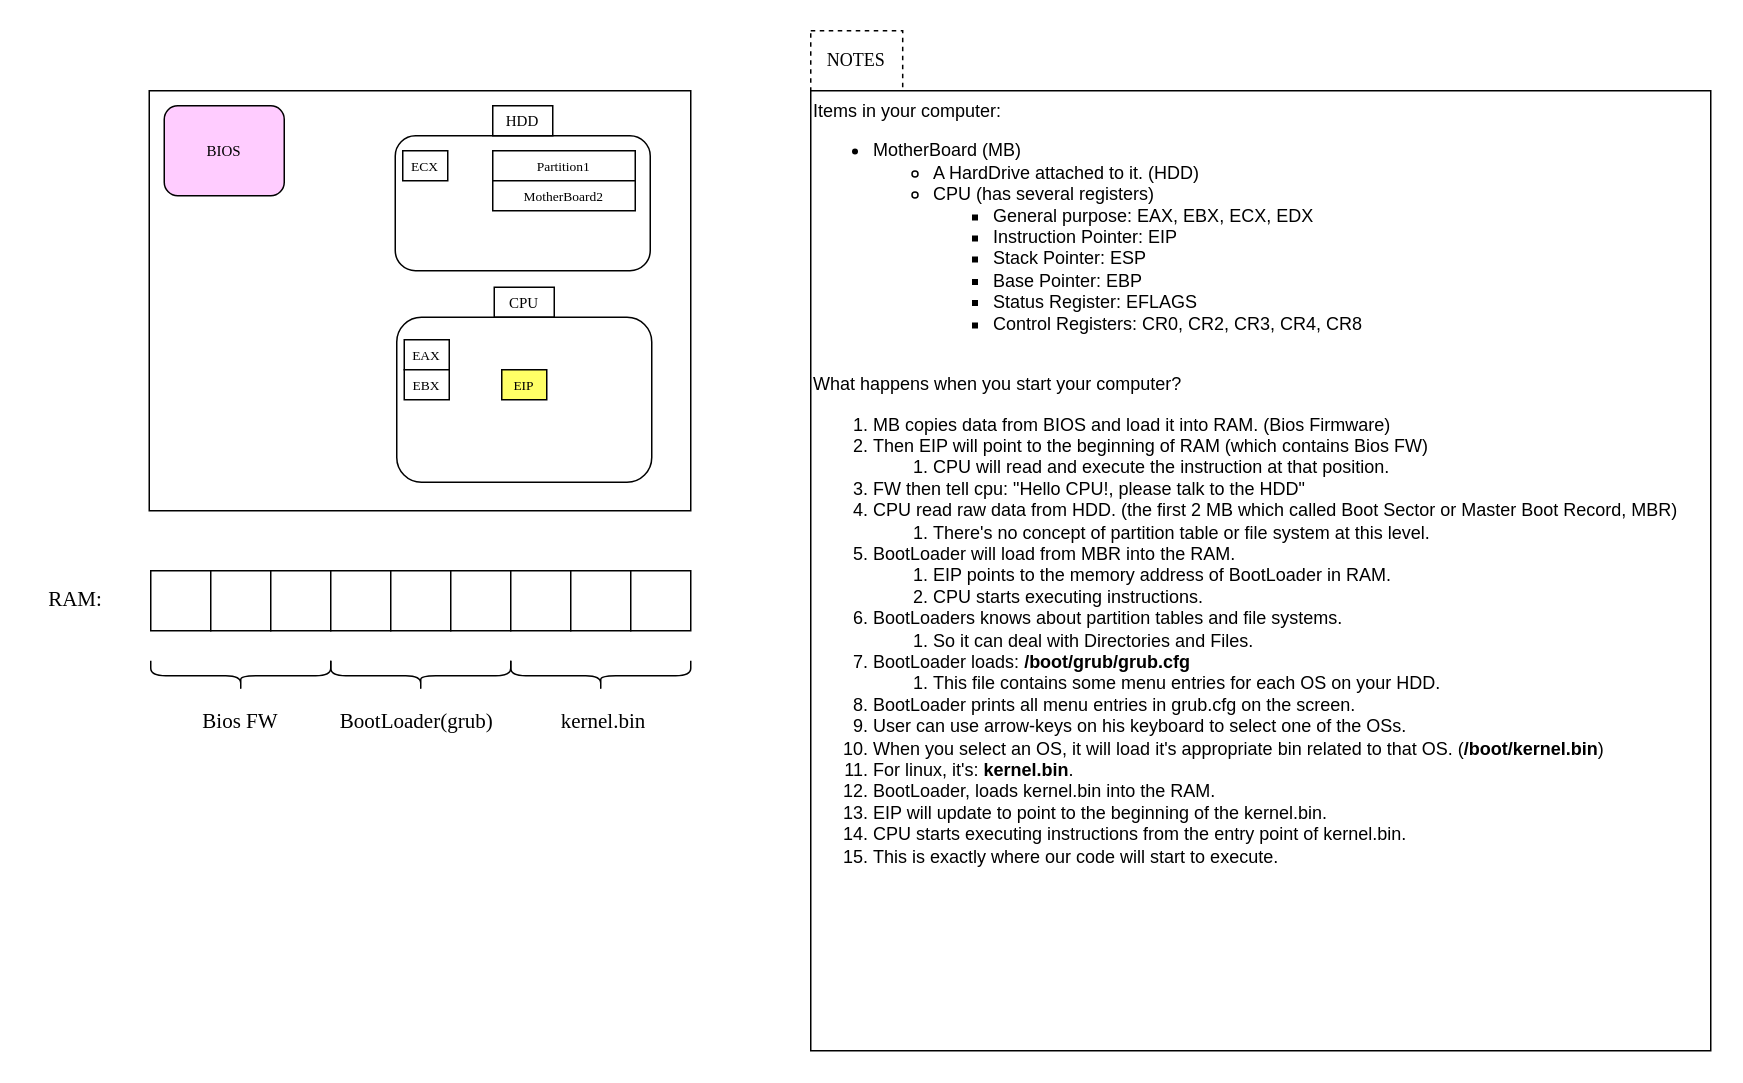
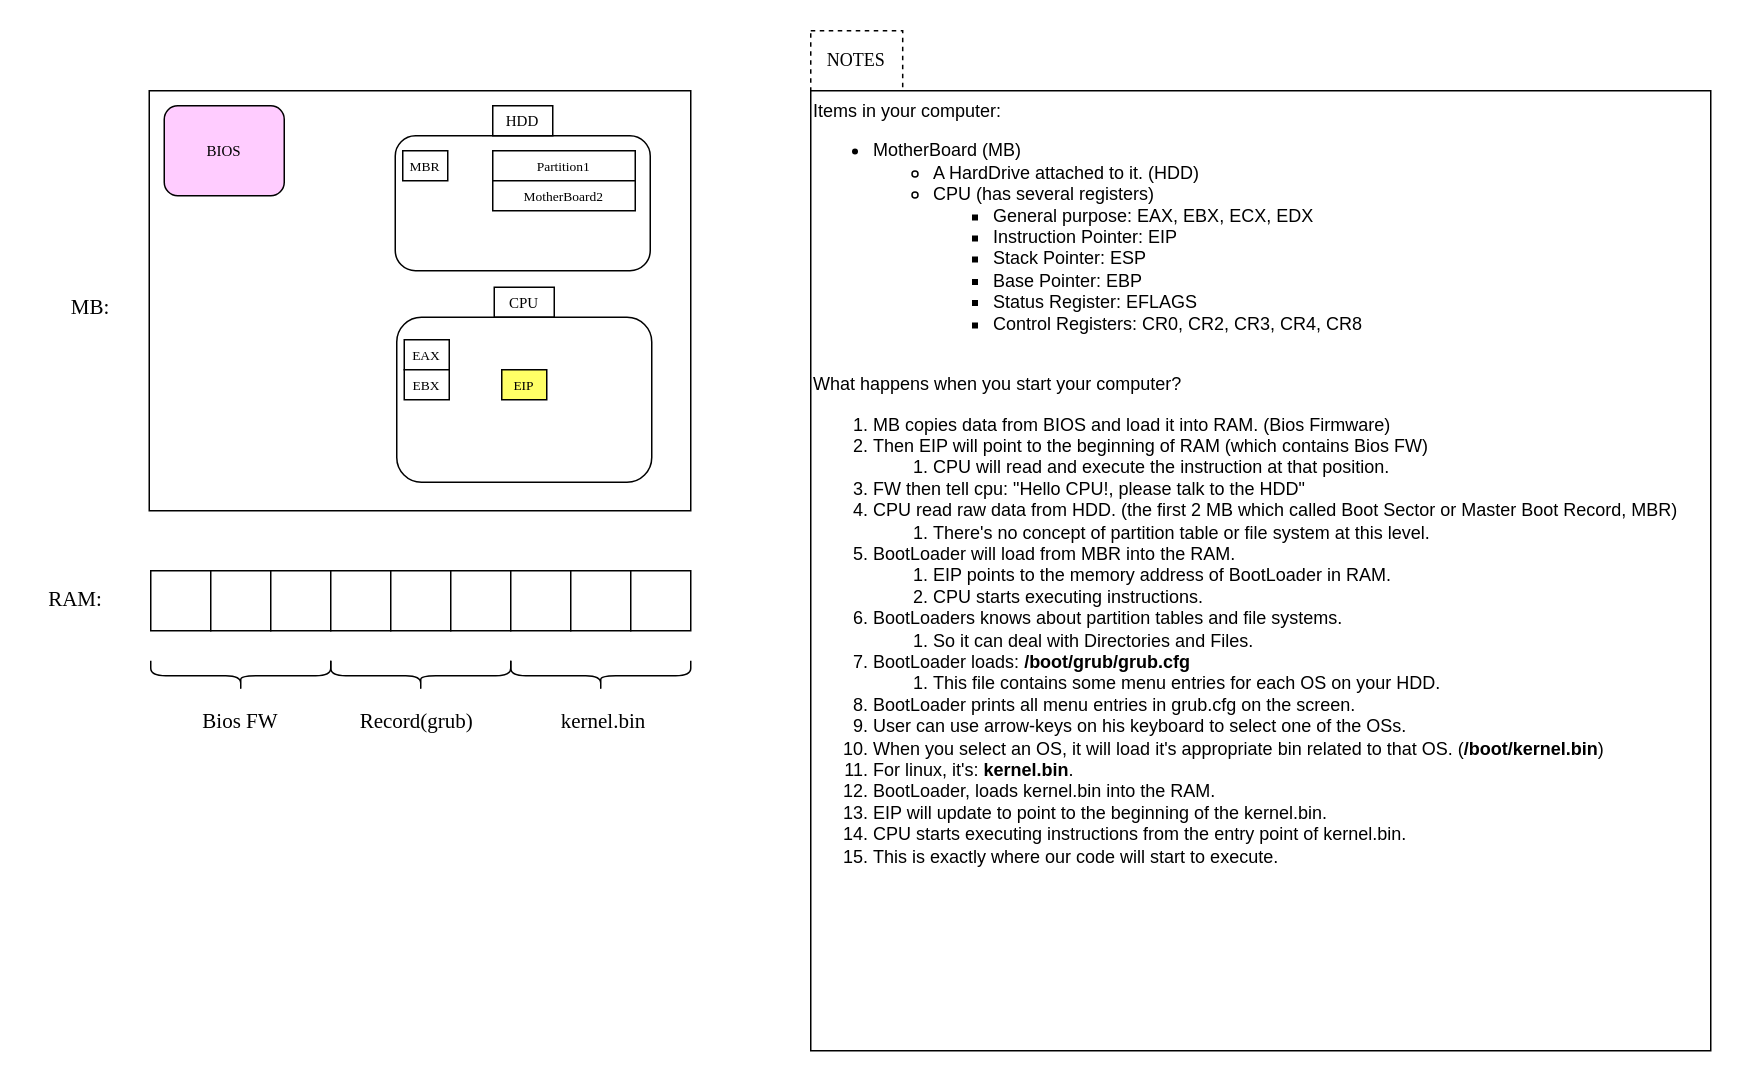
node "ECX": label "ECX" -> "MBR"
node "MB:": added
node "BootLoader(grub)": label "BootLoader(grub)" -> "Record(grub)"
